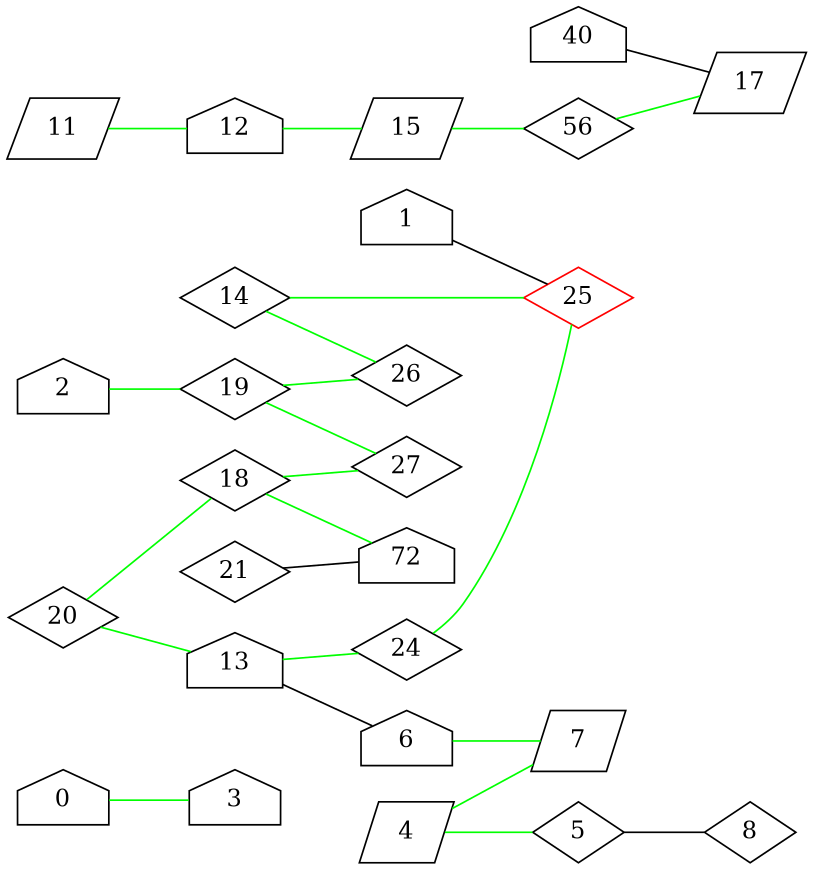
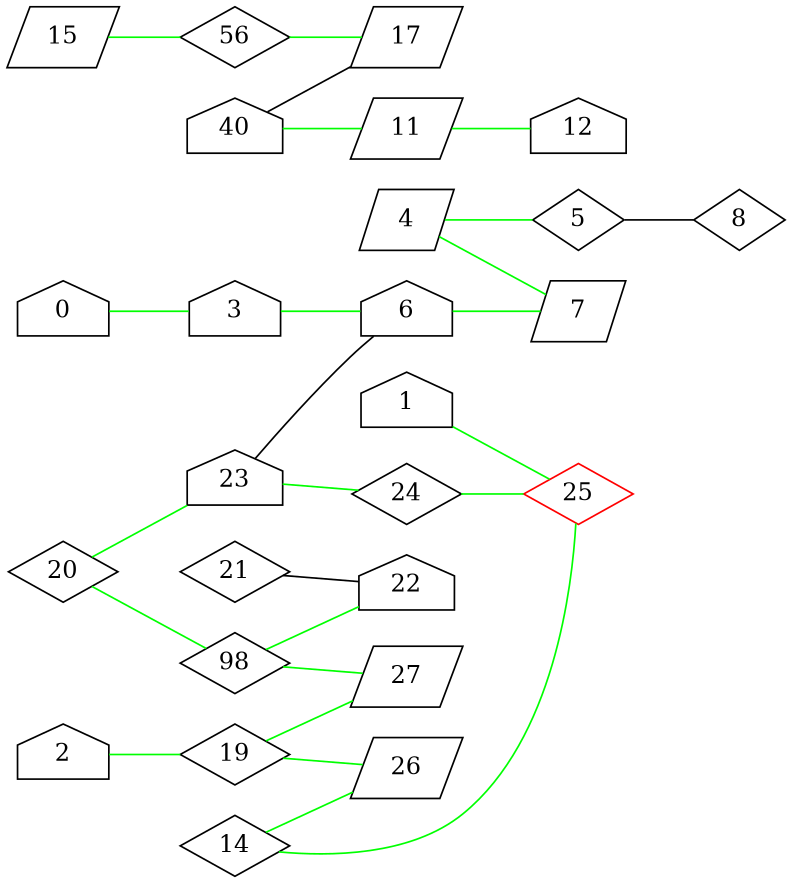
edge "40" -- "11": added
edge "12" -- "15": removed
edge "1" -- "25": color black -> green
edge "3" -- "6": added
node "26": shape diamond -> parallelogram
node "27": shape diamond -> parallelogram
node "18": label "18" -> "98"
node "72": label "72" -> "22"
node "13": label "13" -> "23"
